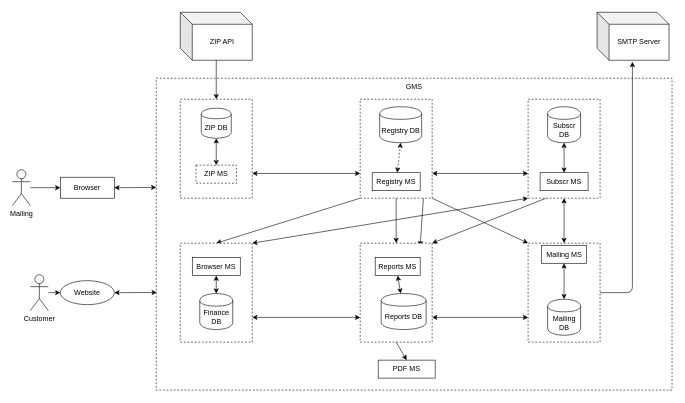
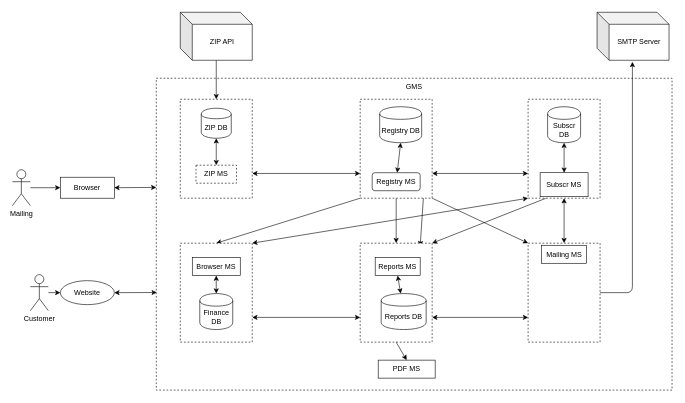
edge "Registry DB" -- "Registry MS": style dashed -> solid
node "Registry MS": shape rectangle -> rounded rectangle
node "Subscr MS": size 48x18 -> 48x24
edge "Mailing MS" -- "Mailing DB": removed
node "Mailing DB": removed
